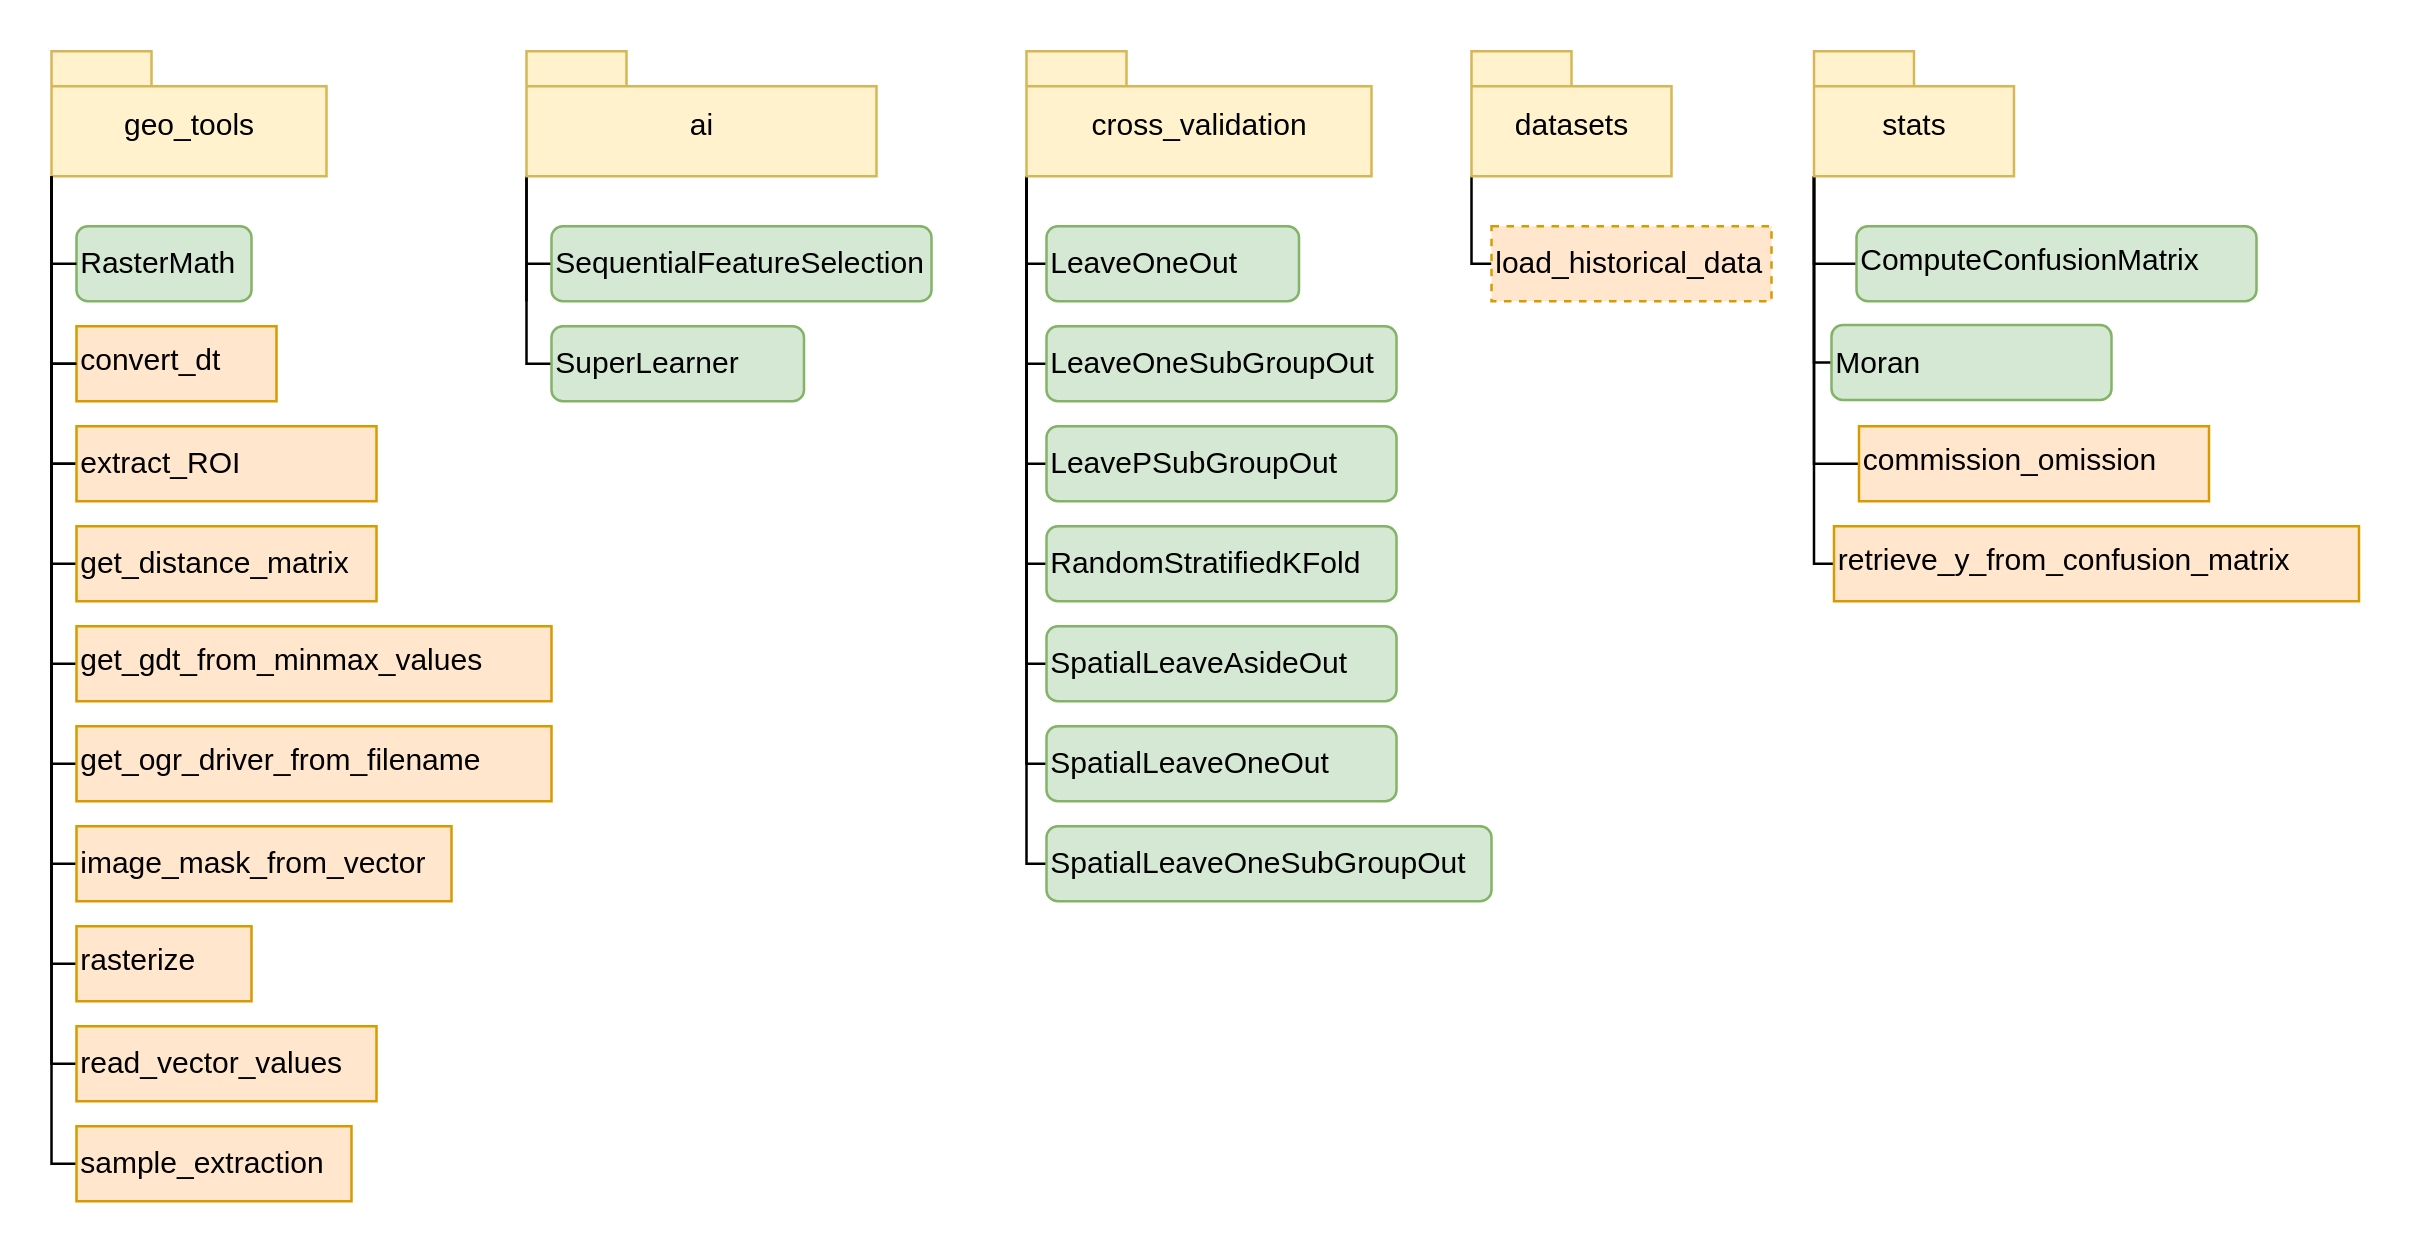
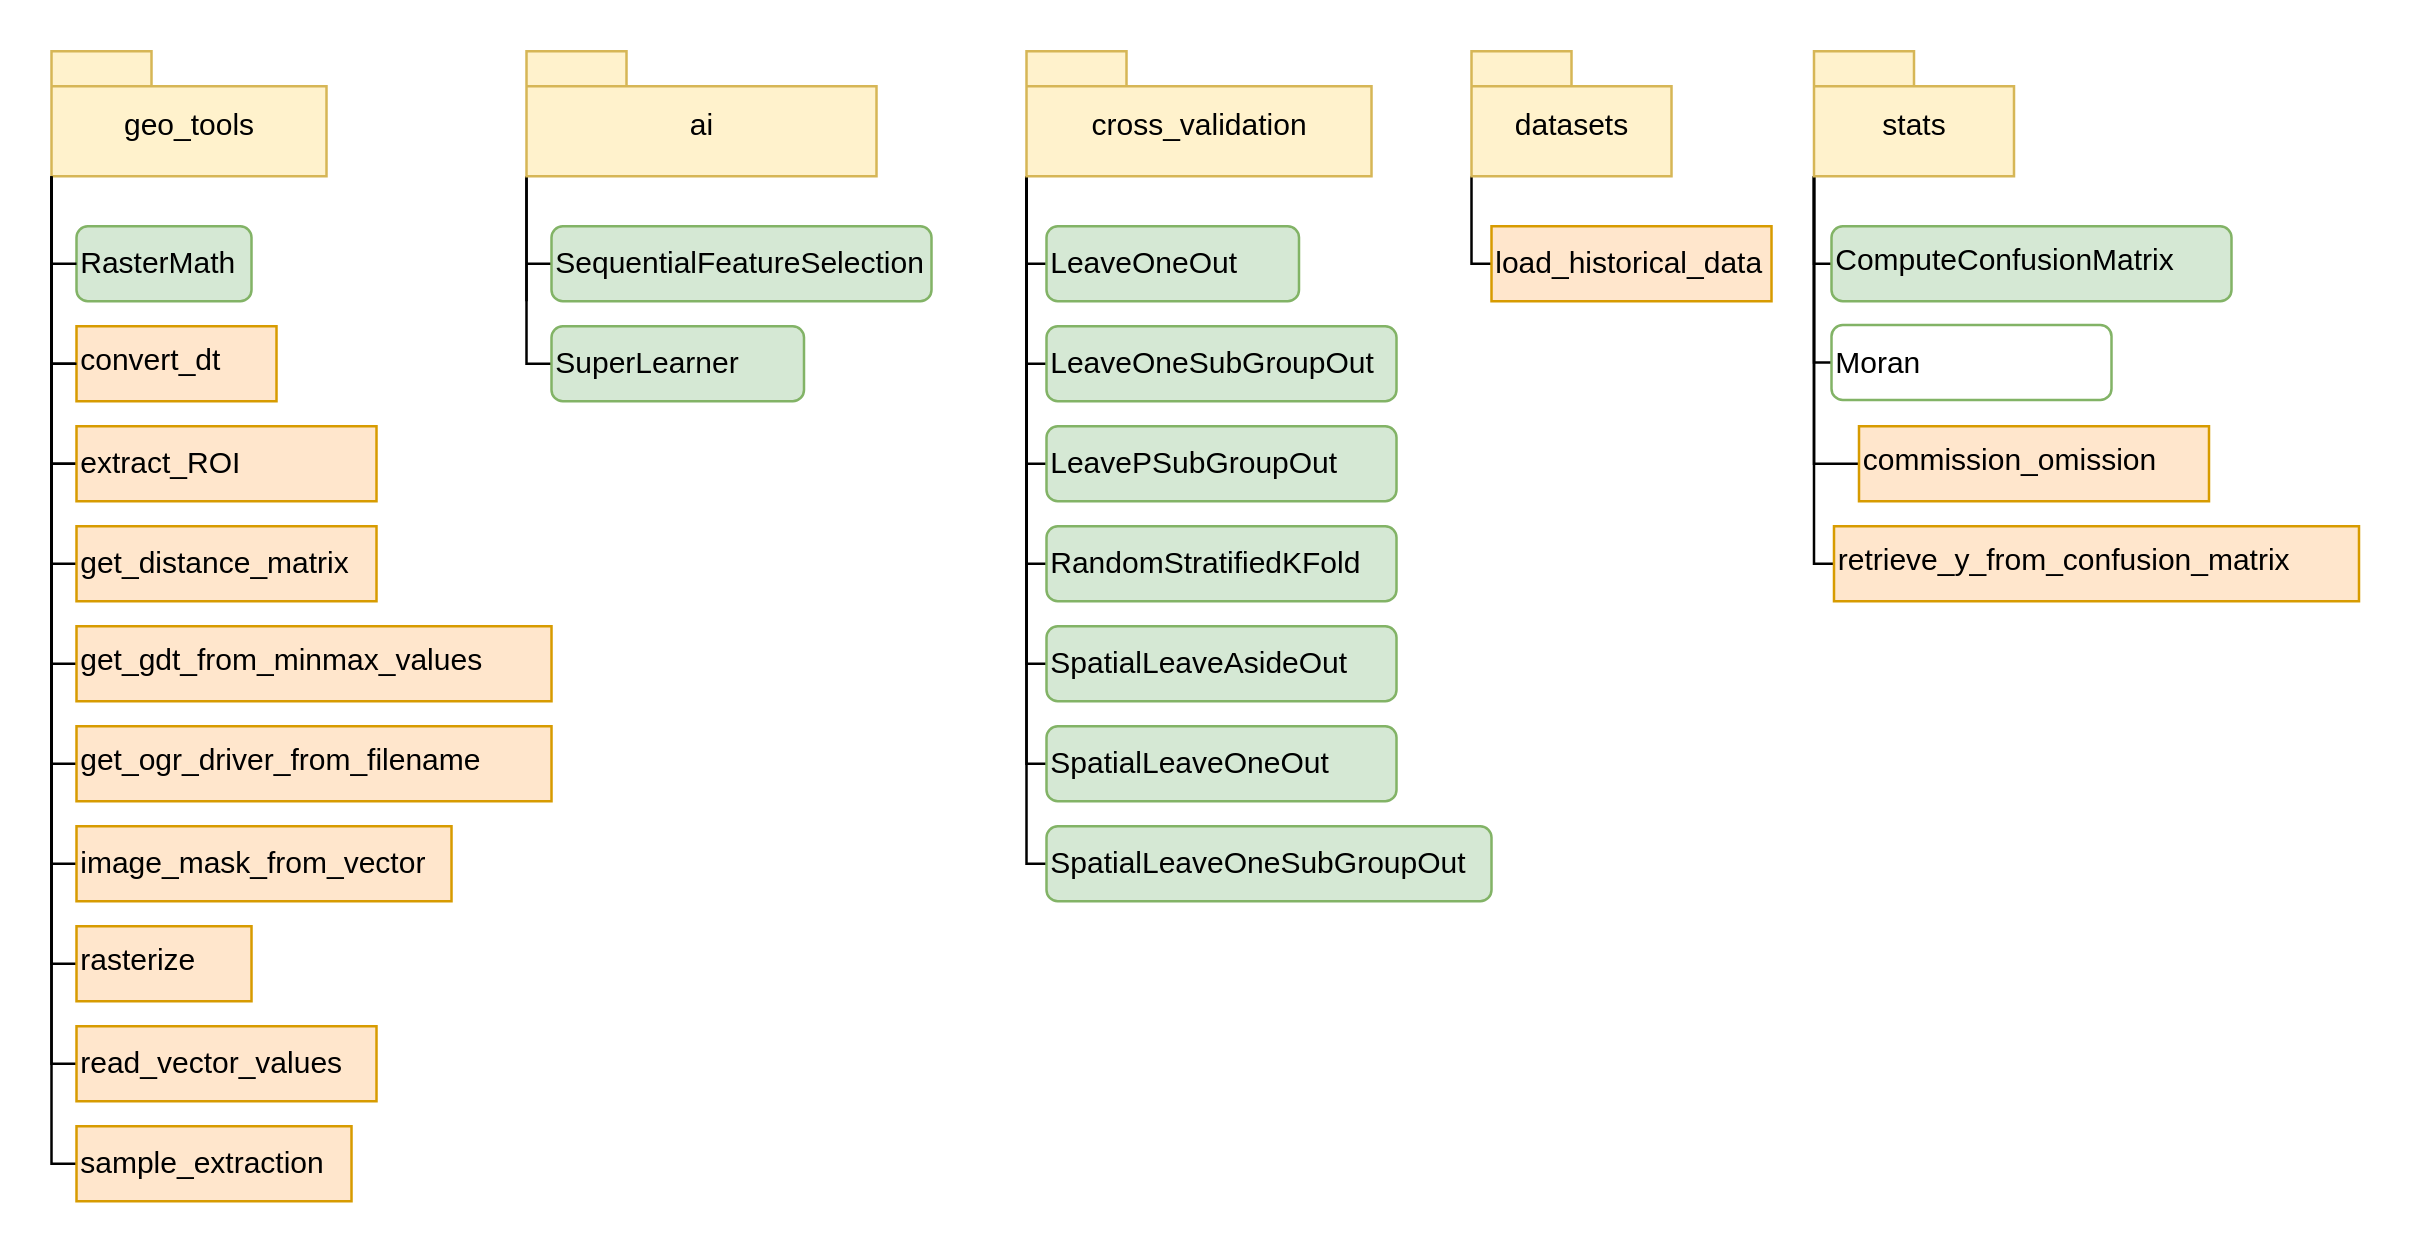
node "load_historical_data": style dashed -> solid
node "ComputeConfusionMatrix": moved (2056, 264) -> (2031, 264)
node "Moran": fillcolor #d5e8d4 -> #ffffff
